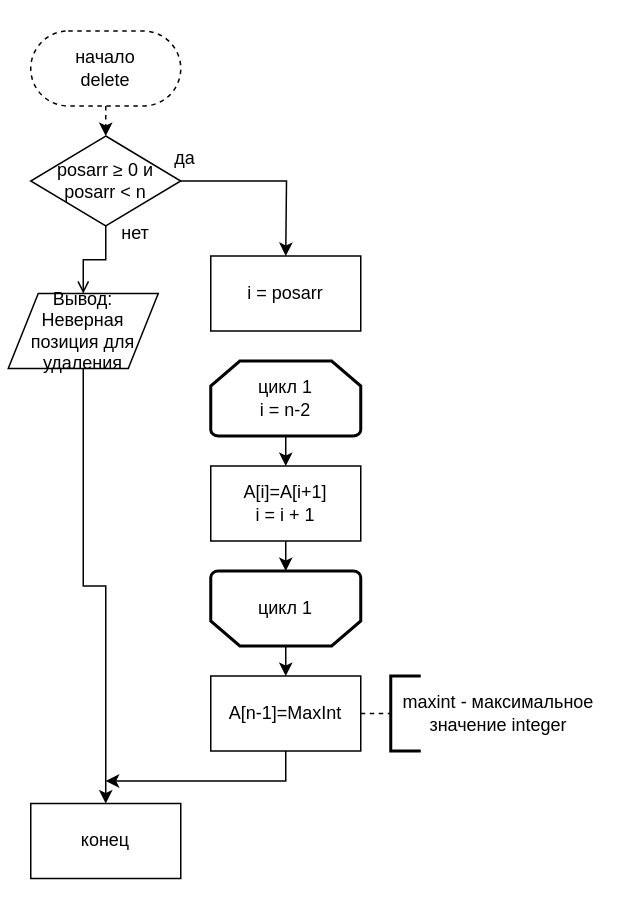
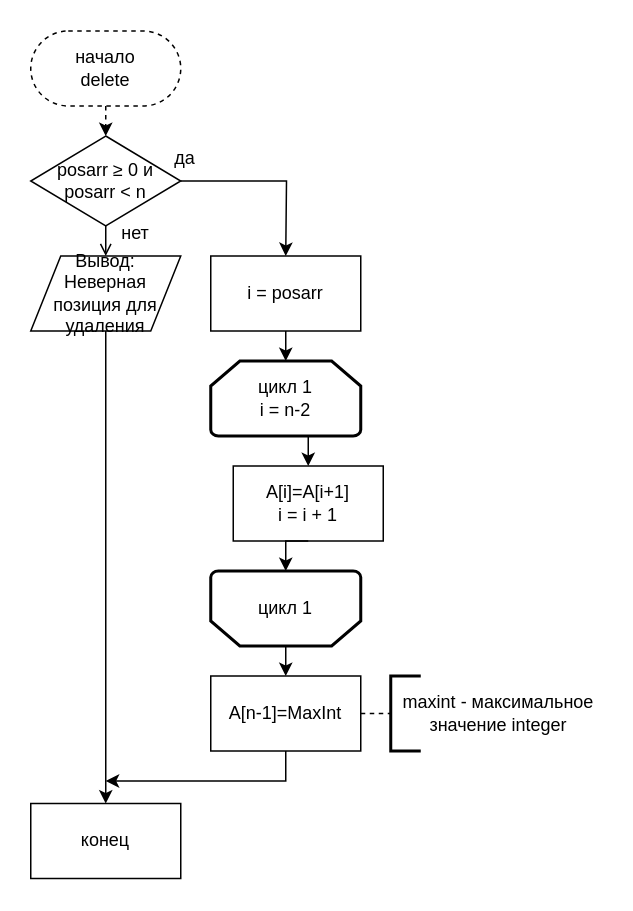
node "Вывод: Неверная позиция для удаления": moved (83, 331) -> (106, 293)
edge "i = posarr" -> "цикл 1 i = n-2": added
node "A[i]=A[i+1] i = i + 1": moved (286, 503) -> (308, 503)
